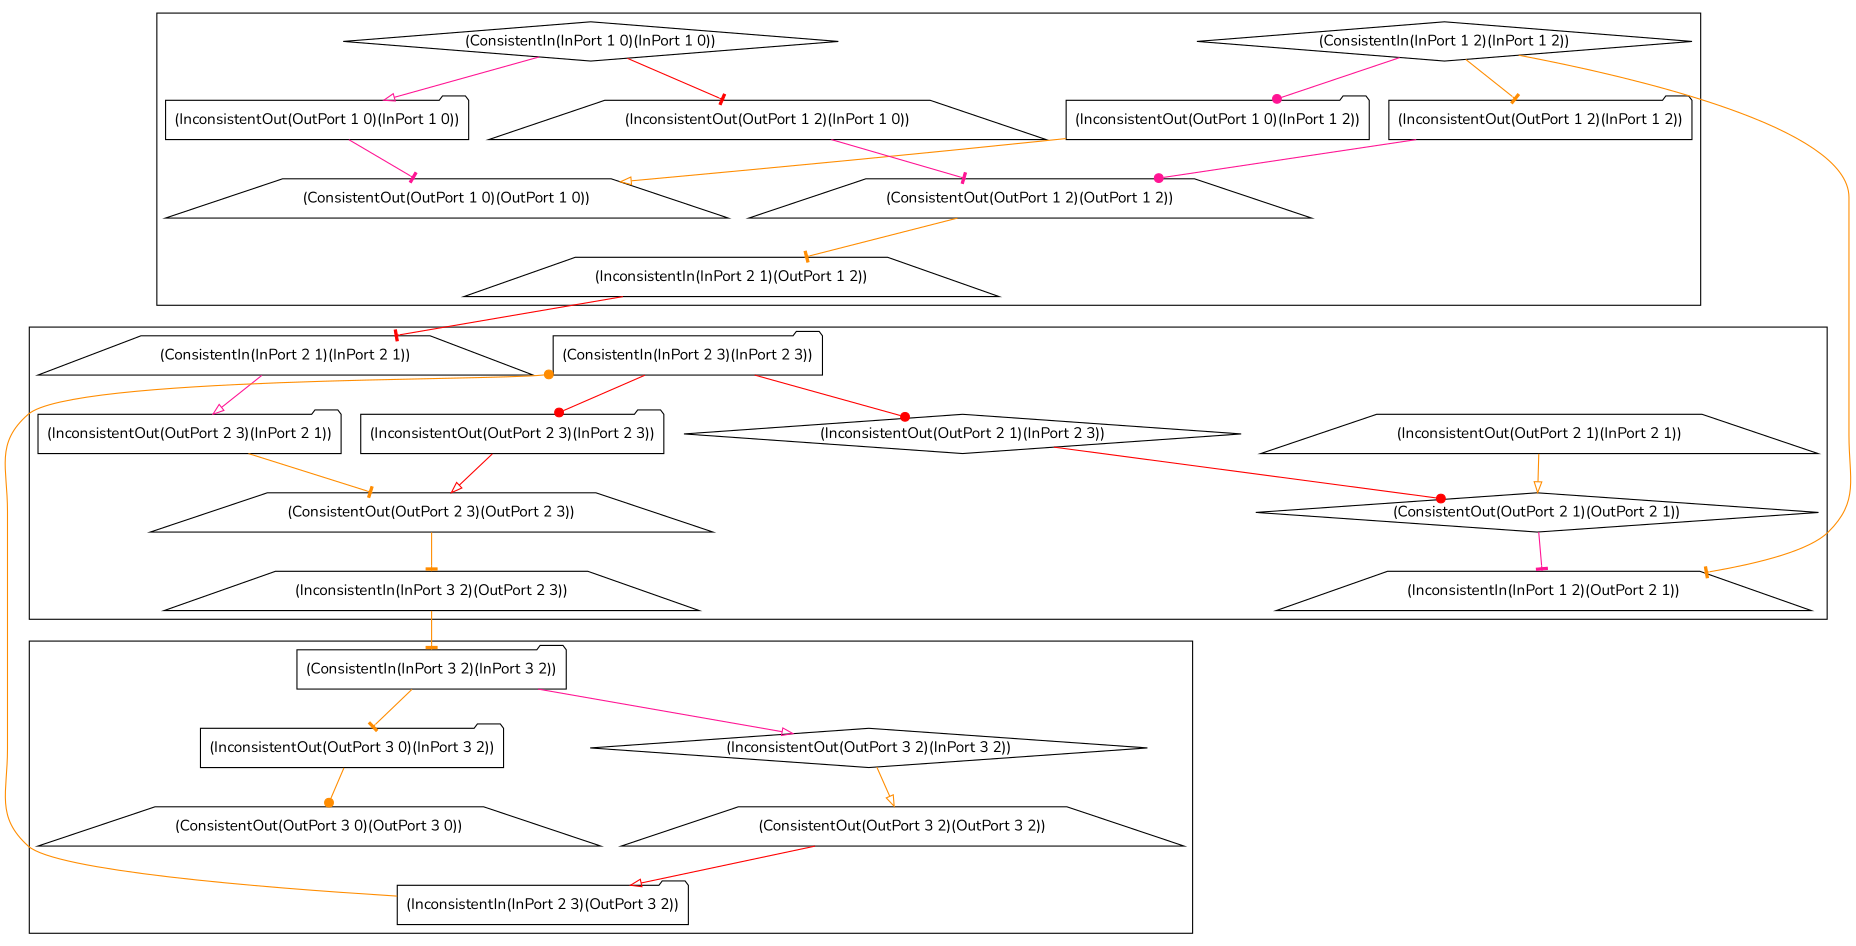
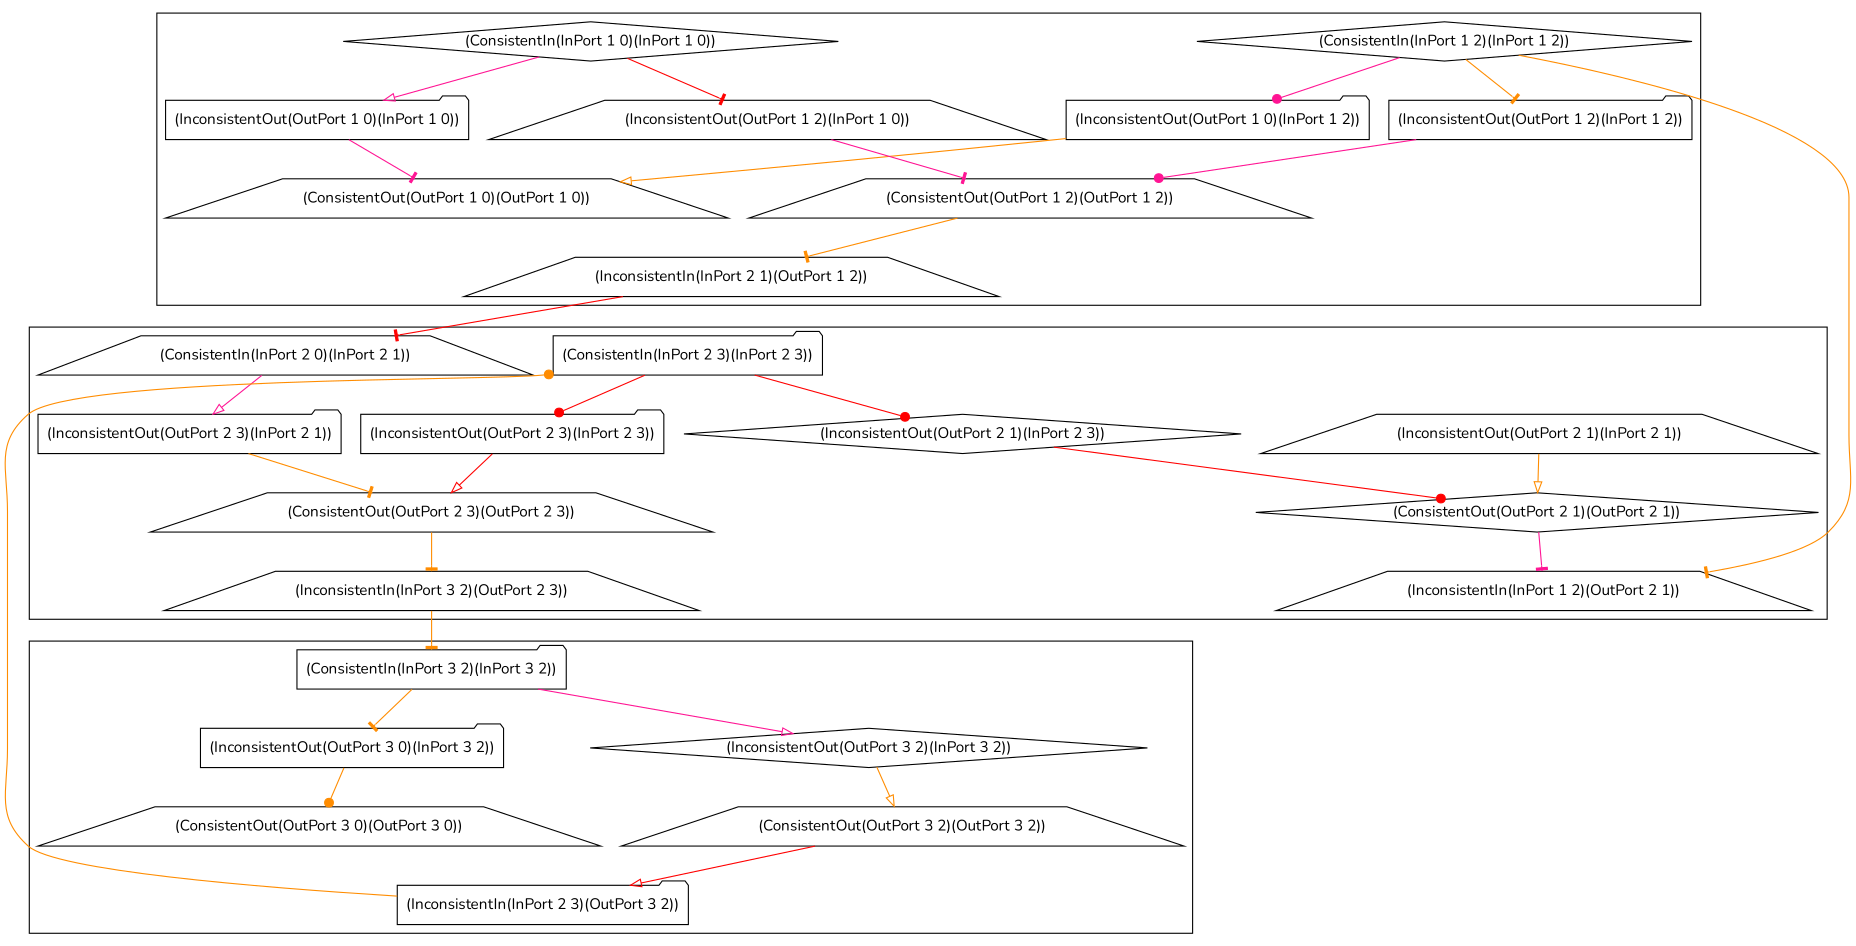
node "(ConsistentIn(InPort 2 1)(InPort 2 1))": label "(ConsistentIn(InPort 2 1)(InPort 2 1))" -> "(ConsistentIn(InPort 2 0)(InPort 2 1))"
